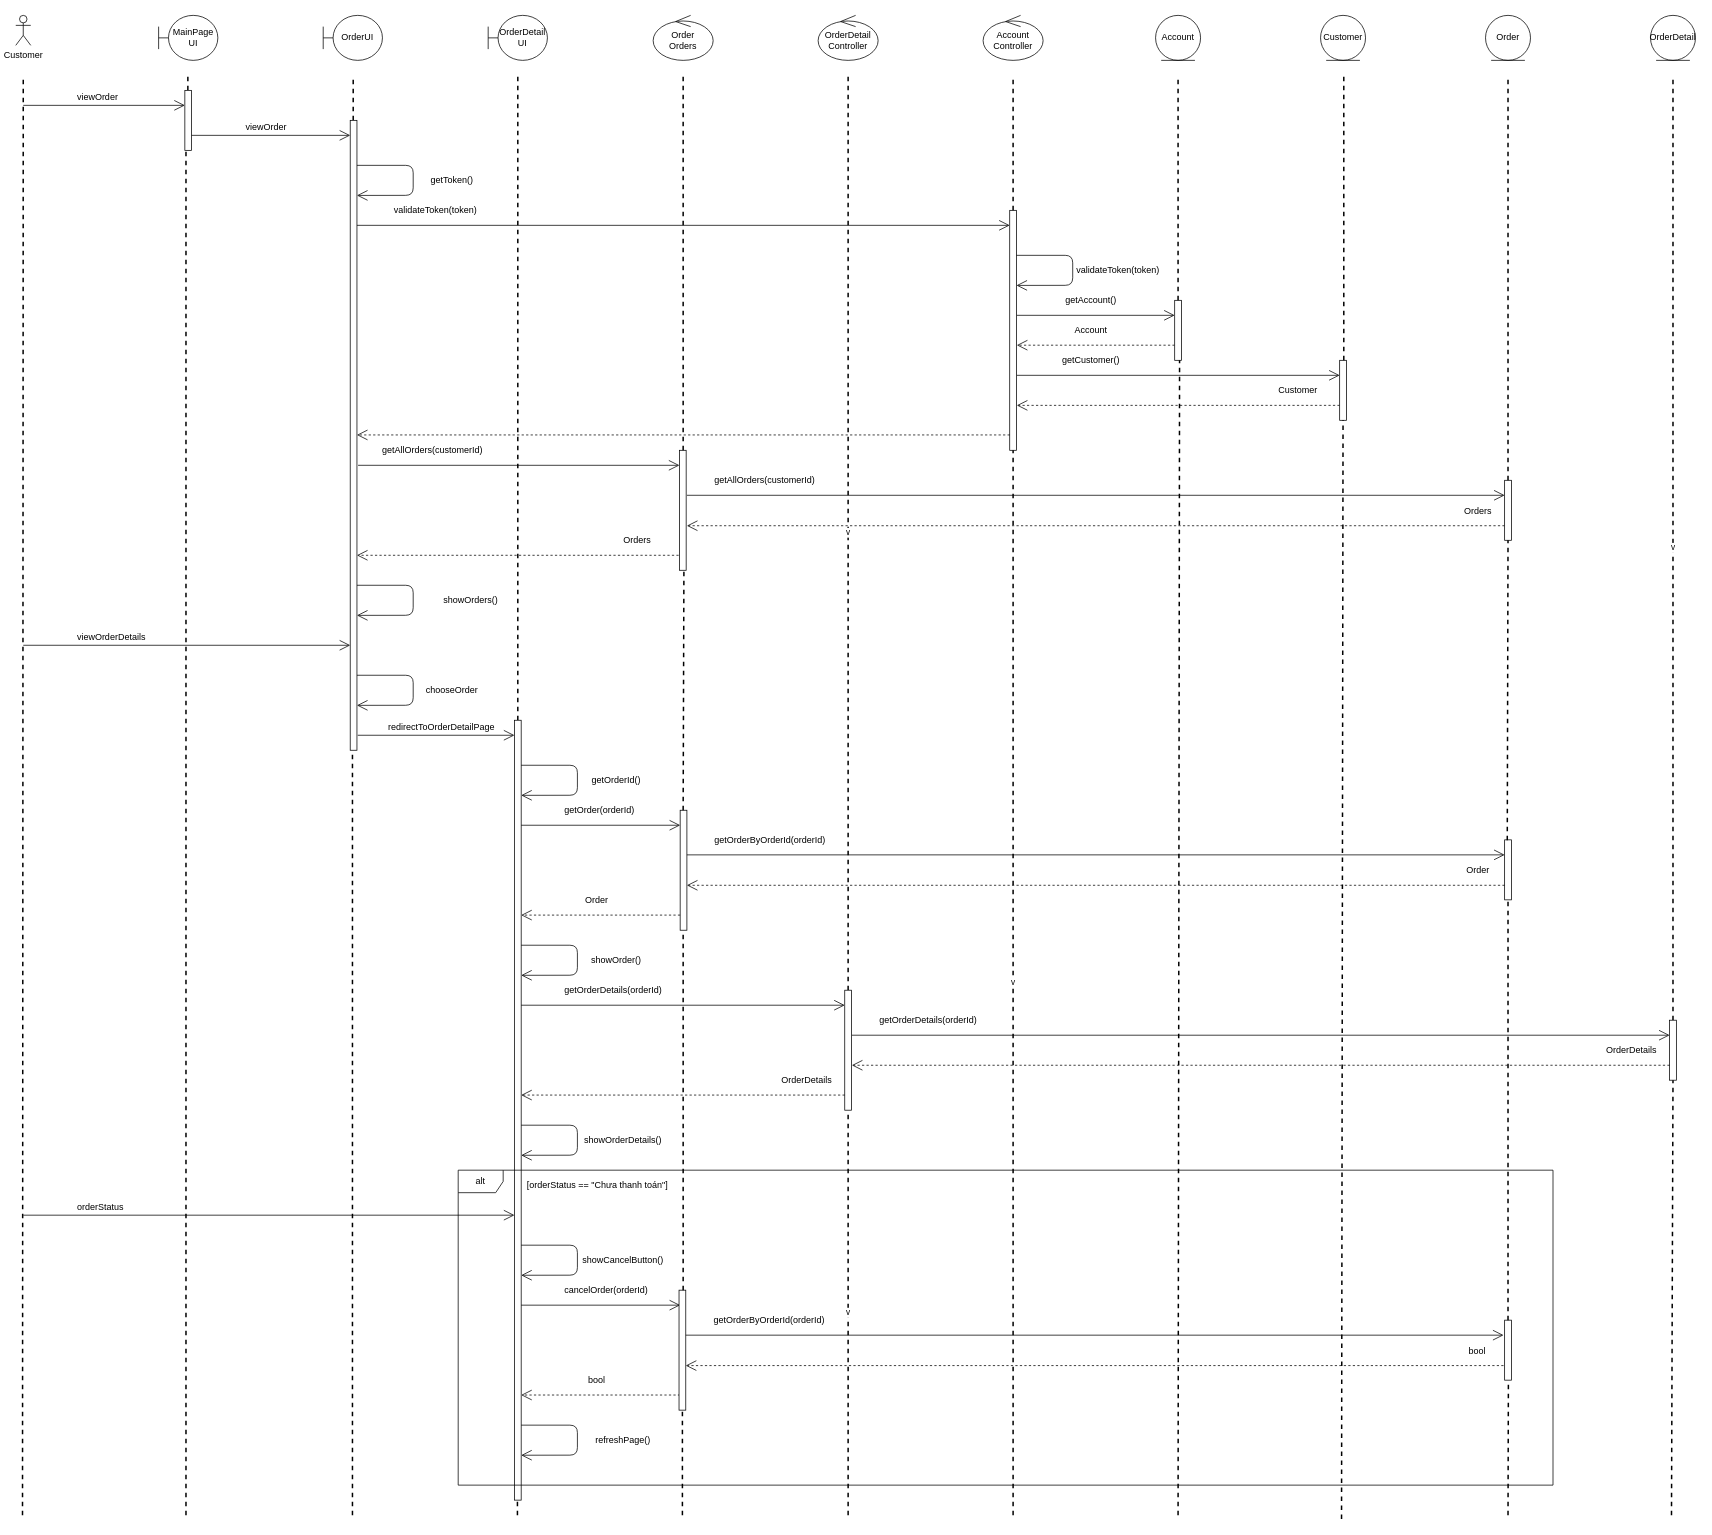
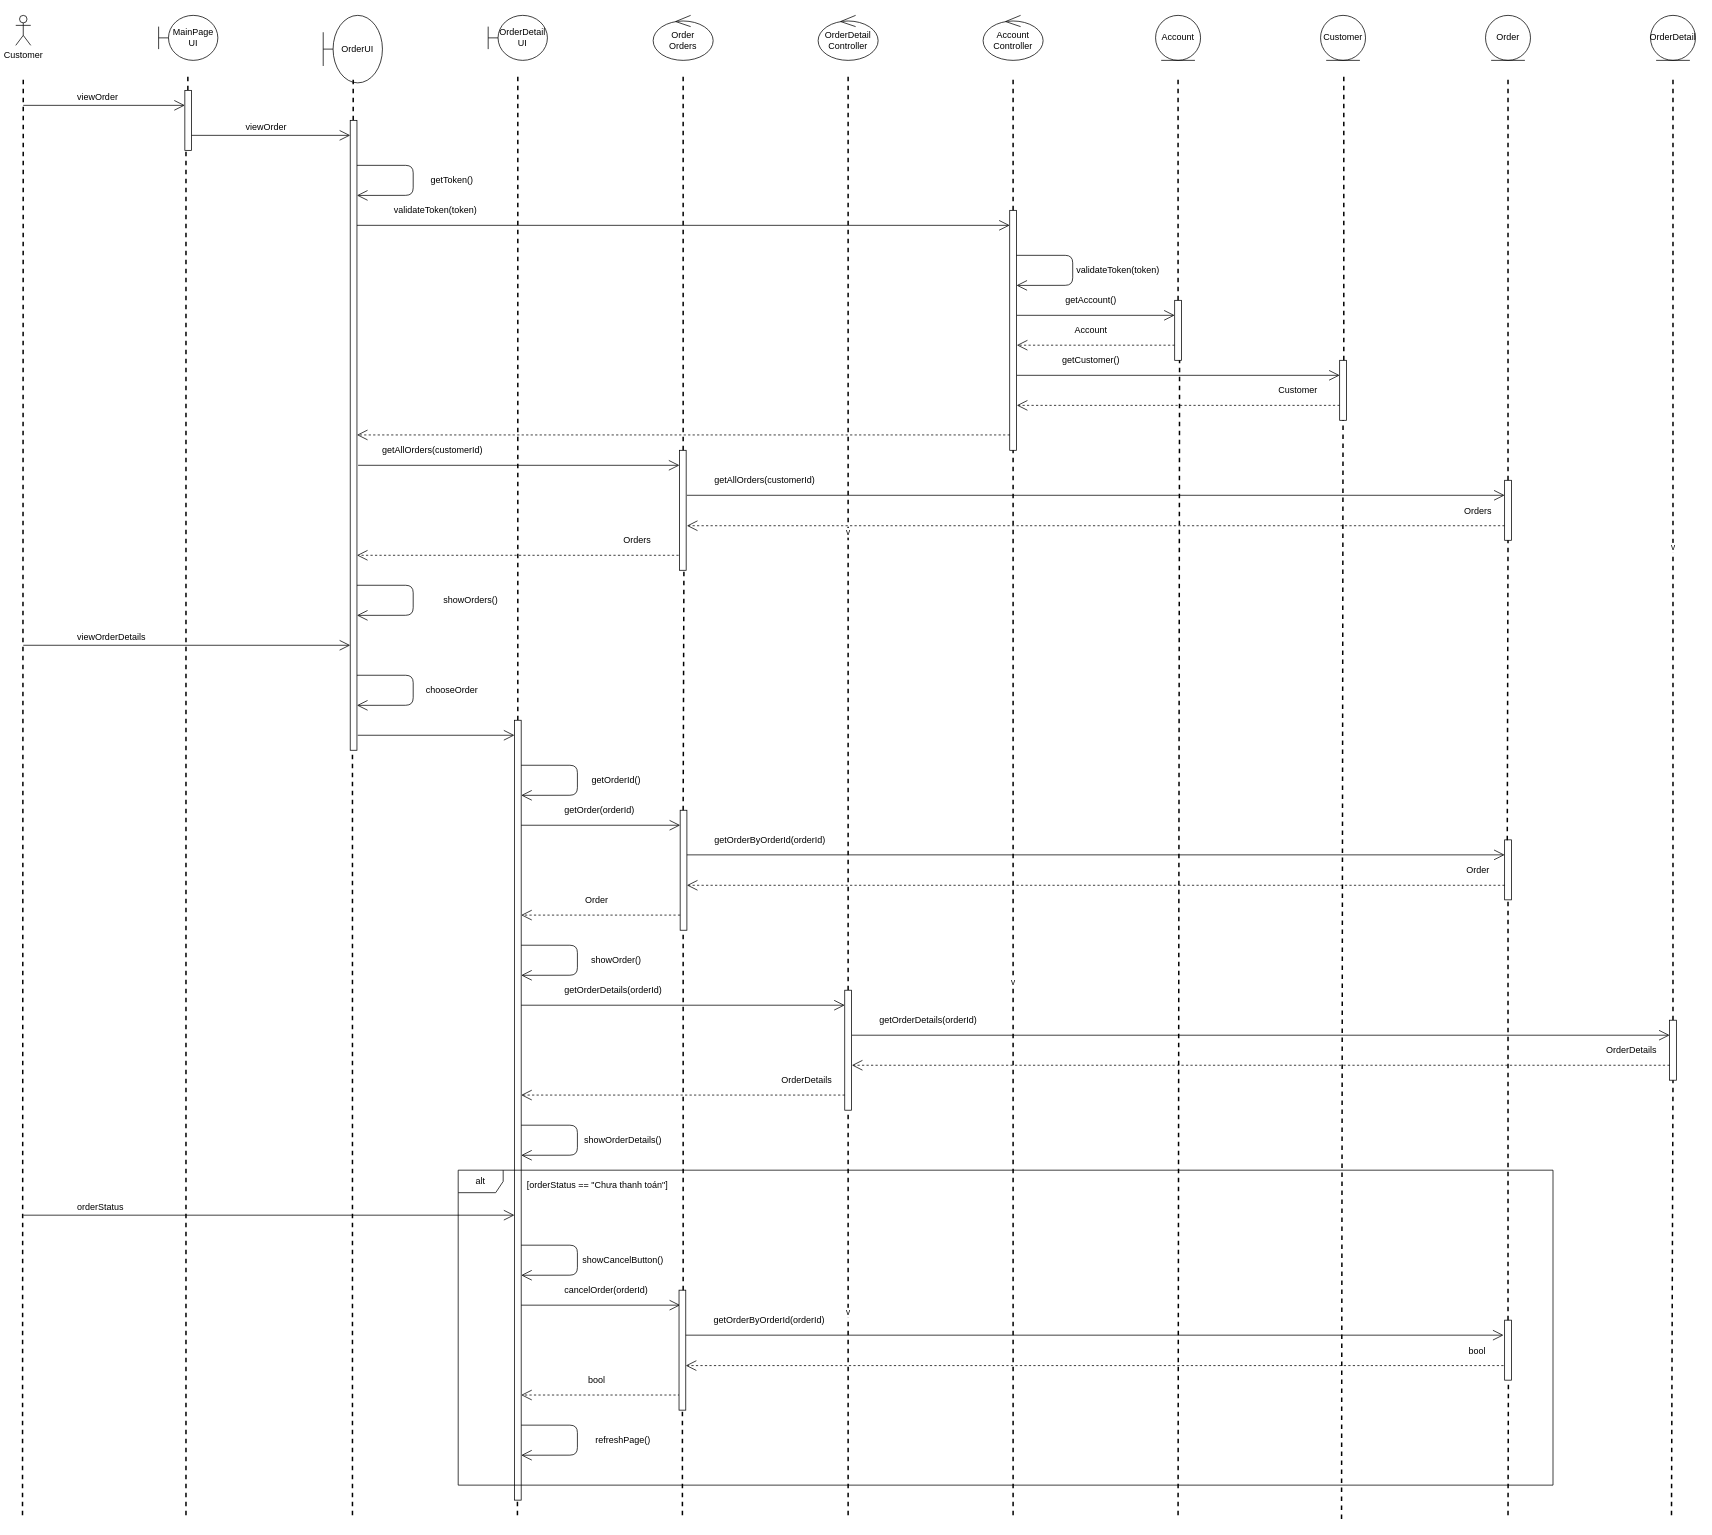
node "OrderUI": size 59x45 -> 59x68
node "redirectToOrderDetailPage": removed
